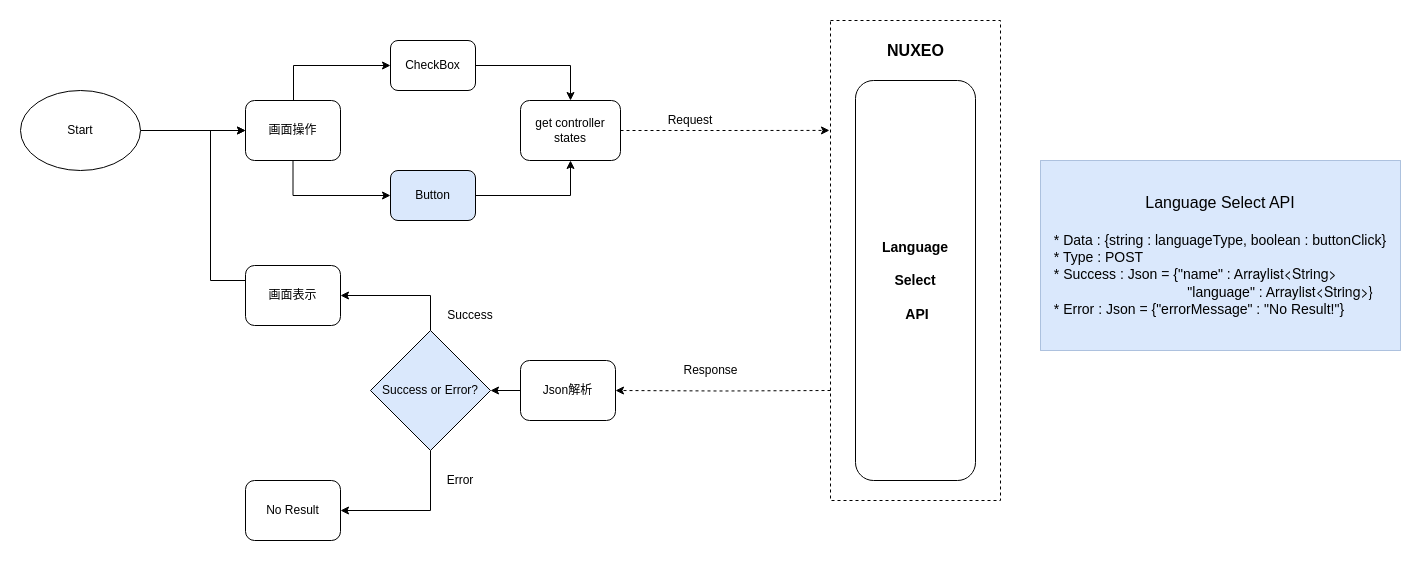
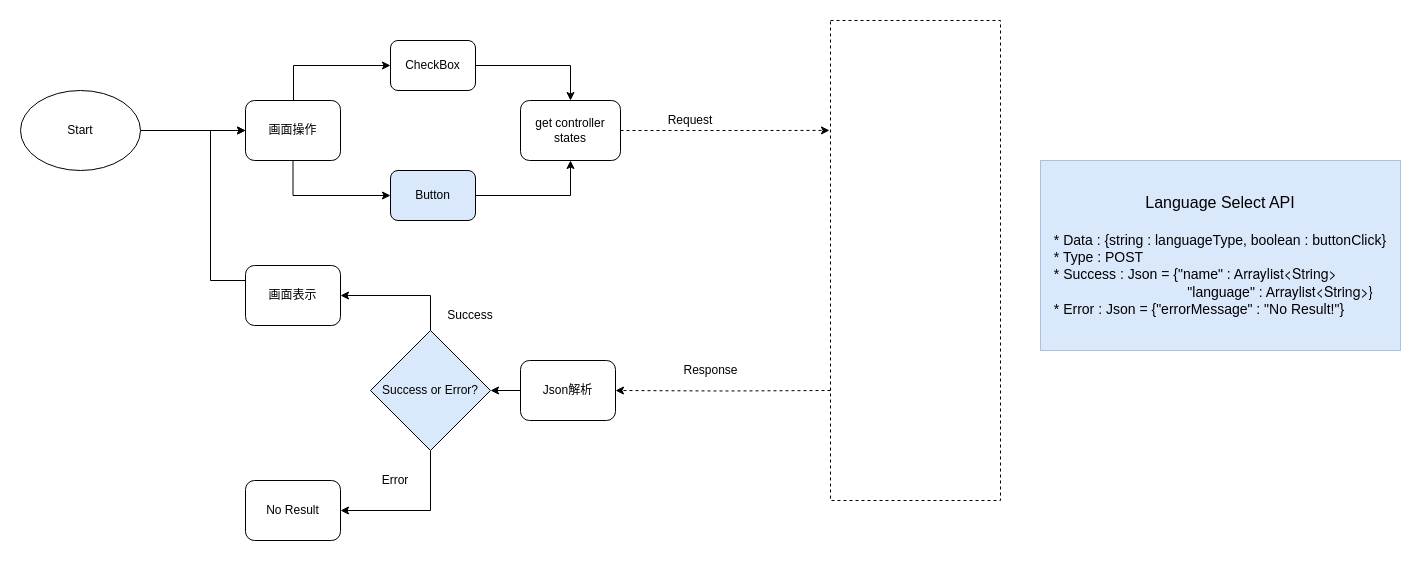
node "NUXEO": removed
node "Language Select API": removed
node "Error": moved (461, 481) -> (396, 481)
